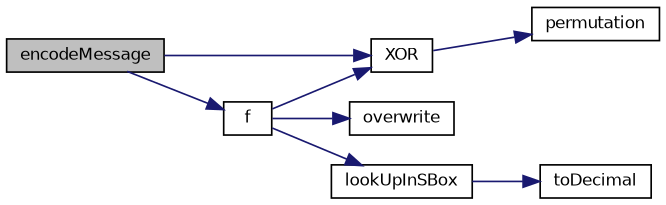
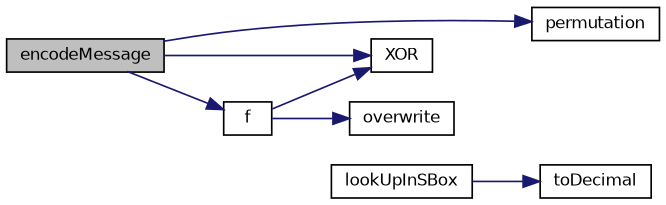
edge "XOR" -> "permutation": now "encodeMessage" -> "permutation"
edge "f" -> "lookUpInSBox": removed
